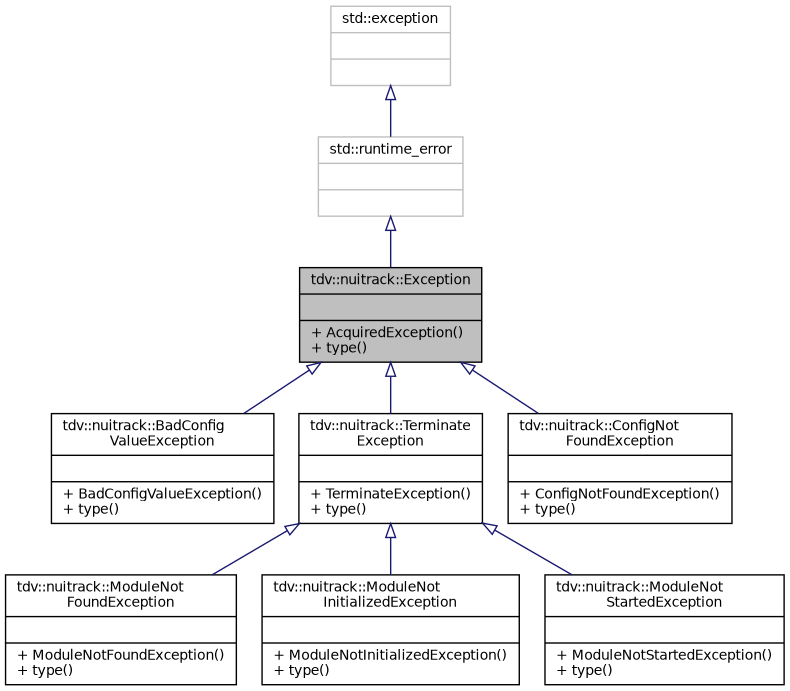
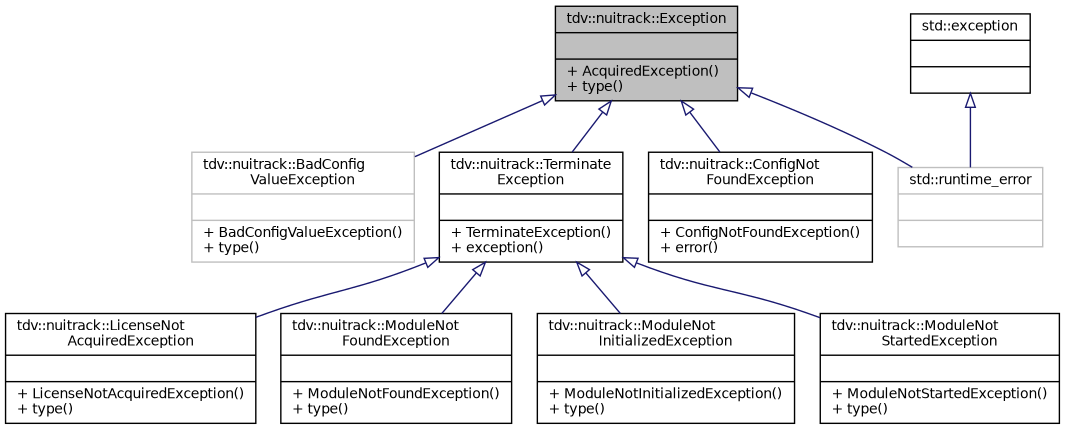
node "std::exception": color grey75 -> black
edge "tdv::nuitrack::Exception" -> "std::runtime_error": reversed
node "tdv::nuitrack::LicenseNot": added
node "tdv::nuitrack::BadConfig": color black -> grey75
node "tdv::nuitrack::Terminate": text "+ type()" -> "+ exception()"
node "tdv::nuitrack::ConfigNot": text "+ type()" -> "+ error()"
